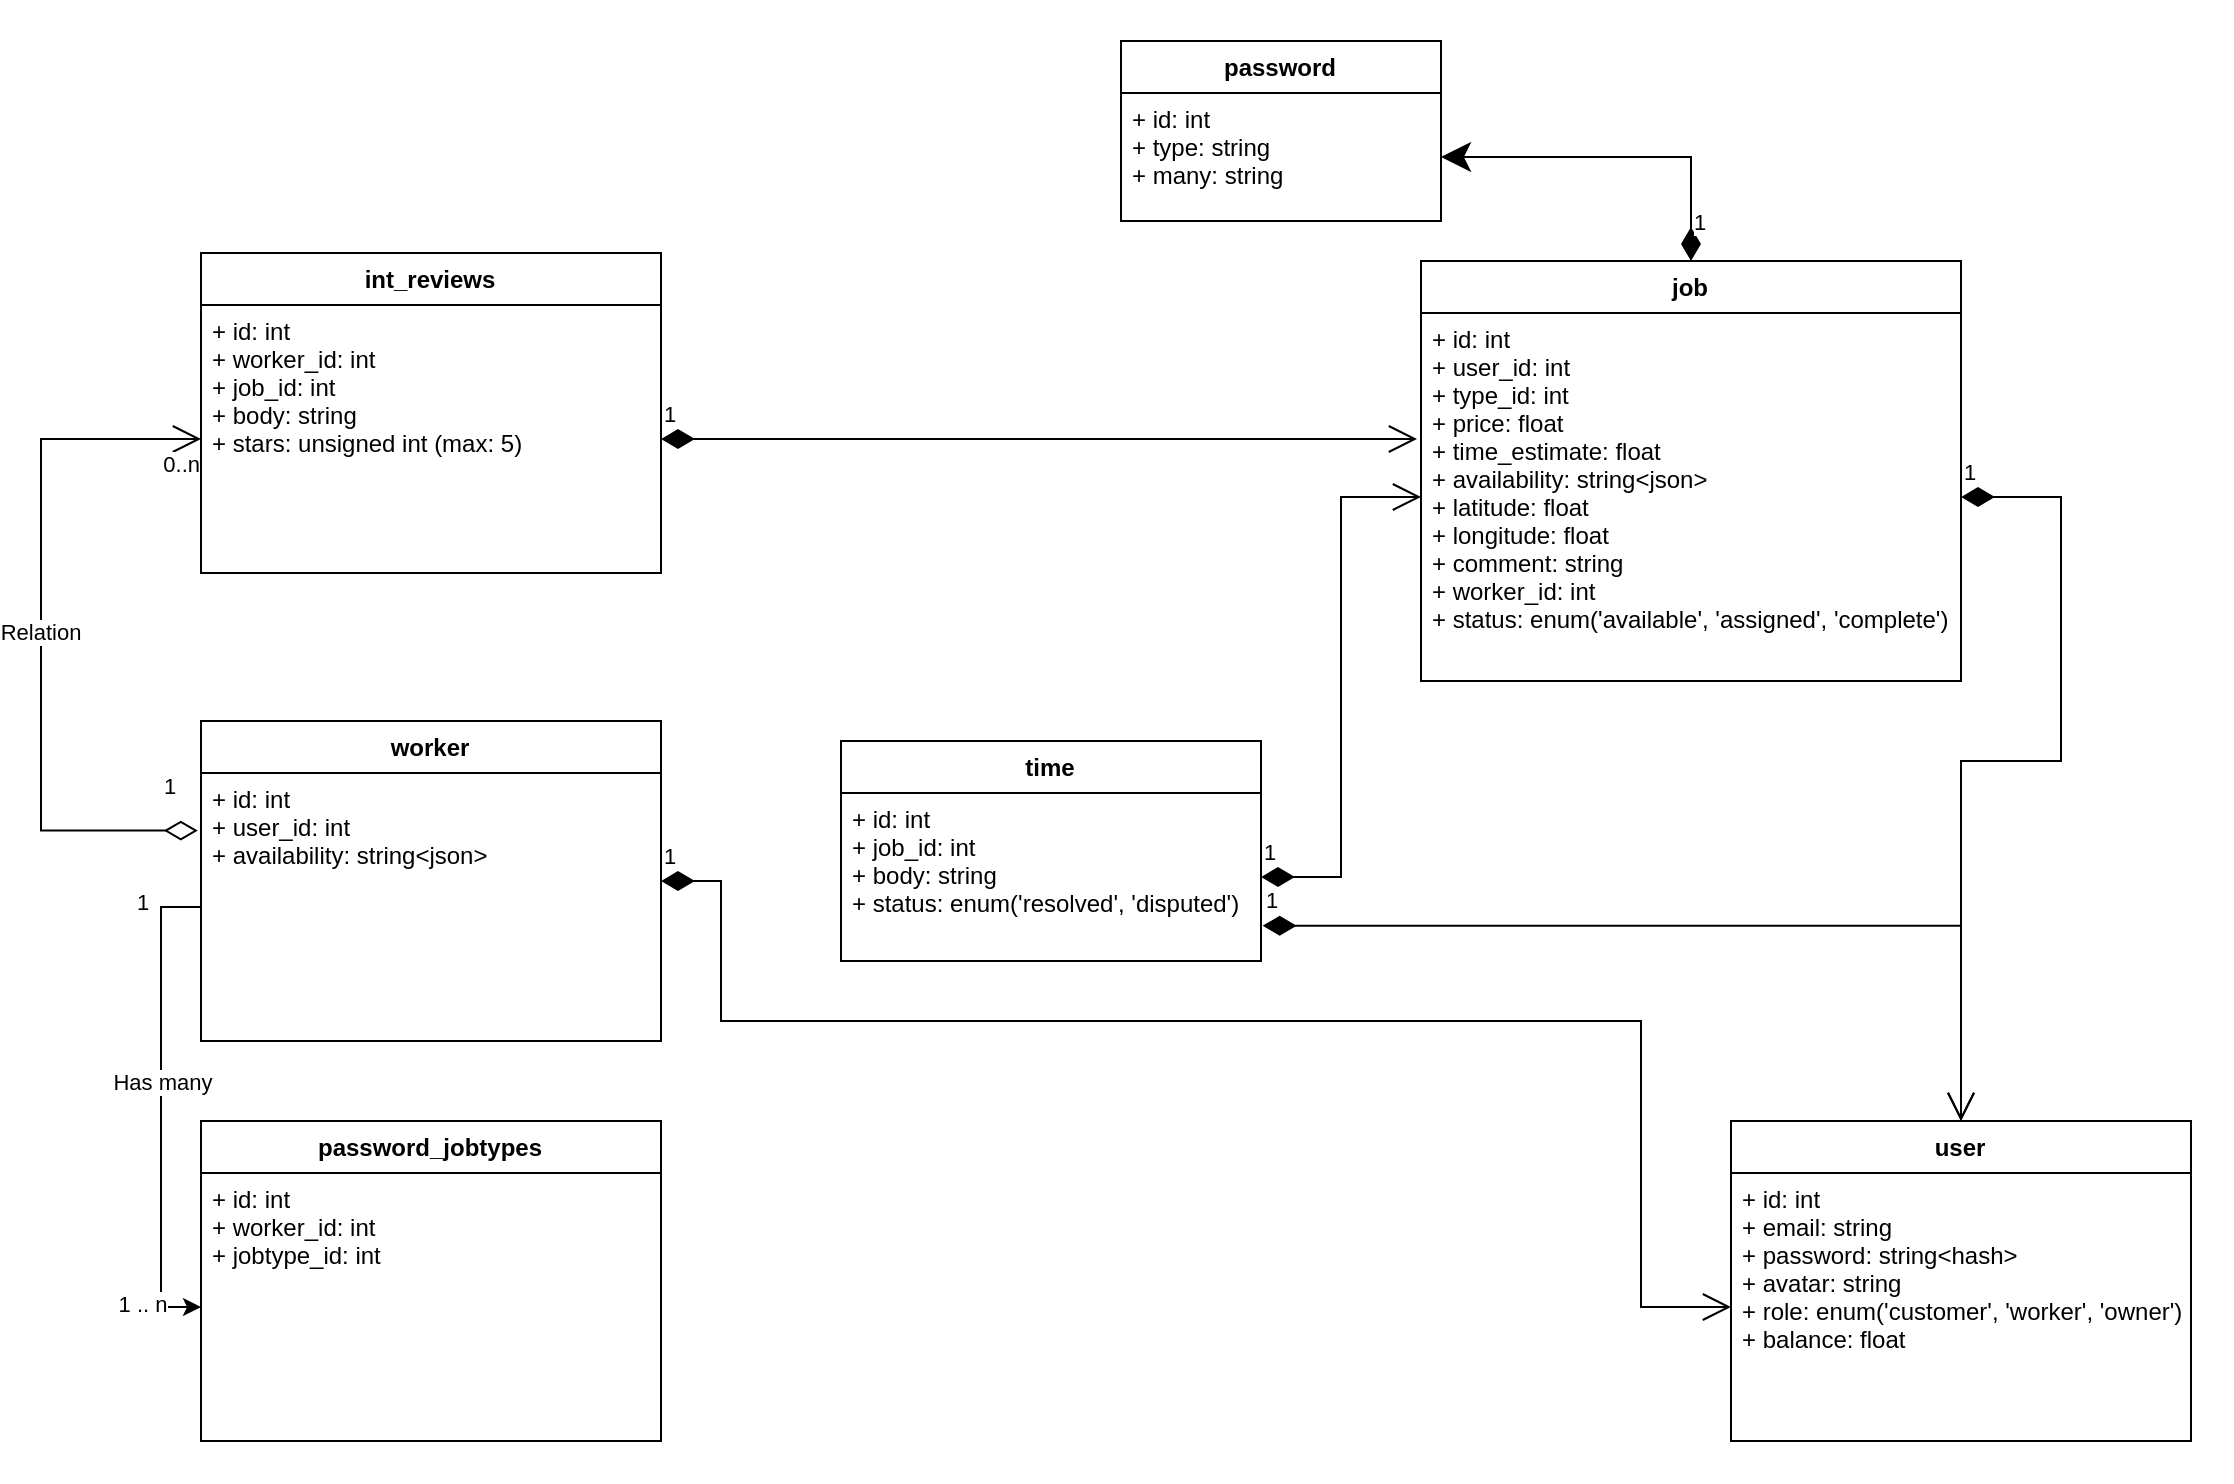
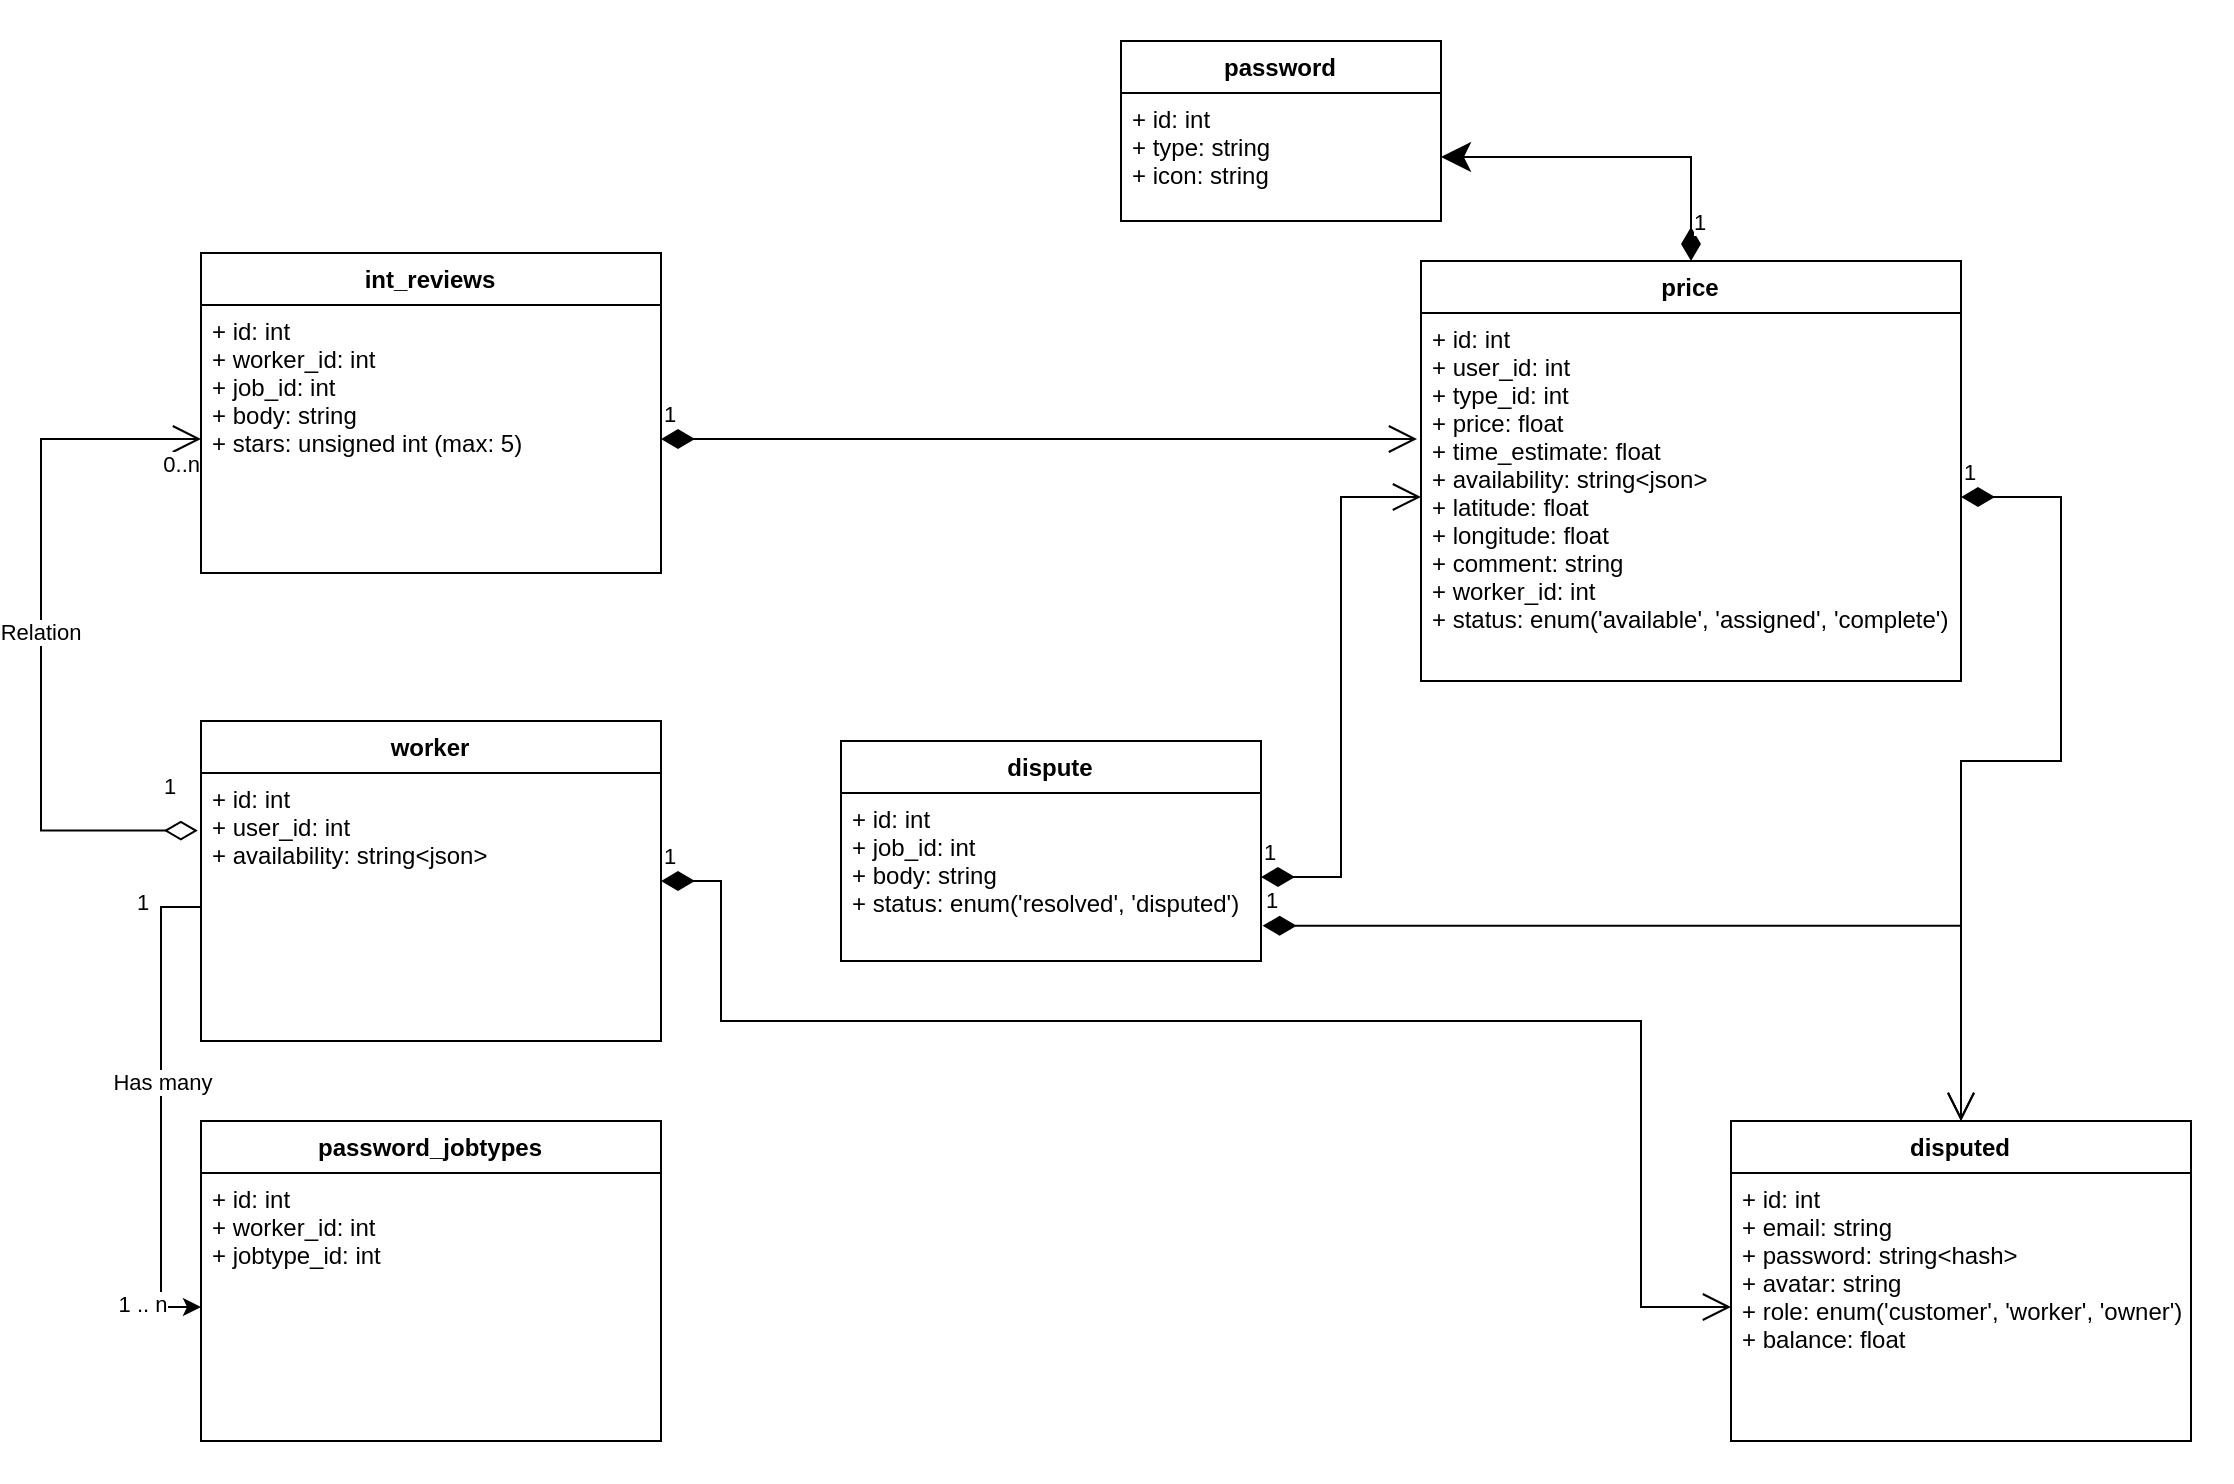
node "+ id: int + type: string + many: string": label "+ id: int + type: string + many: string" -> "+ id: int + type: string + icon: string"
node "job": label "job" -> "price"
node "time": label "time" -> "dispute"
node "user": label "user" -> "disputed"
